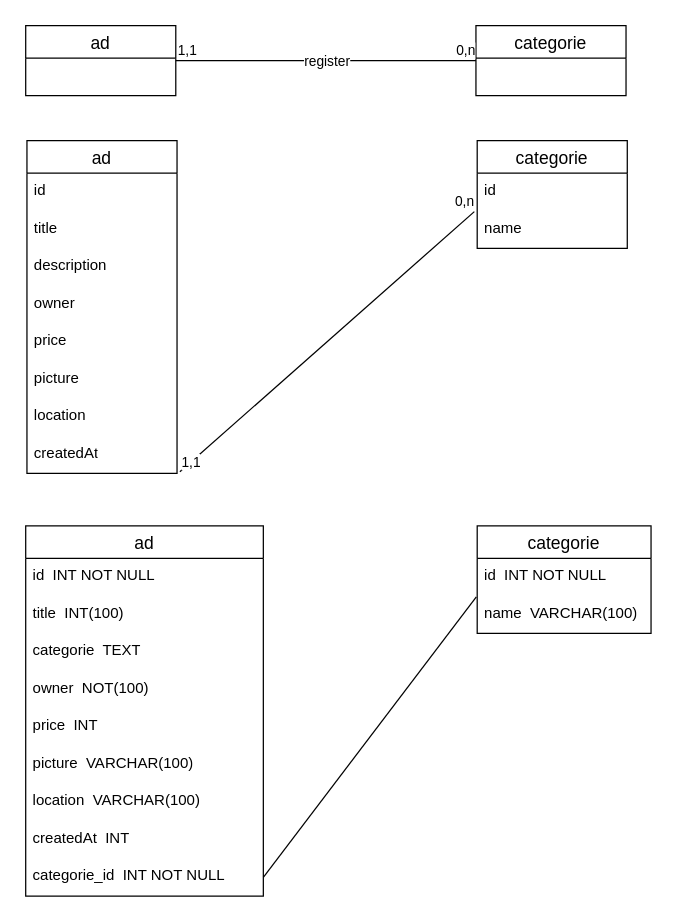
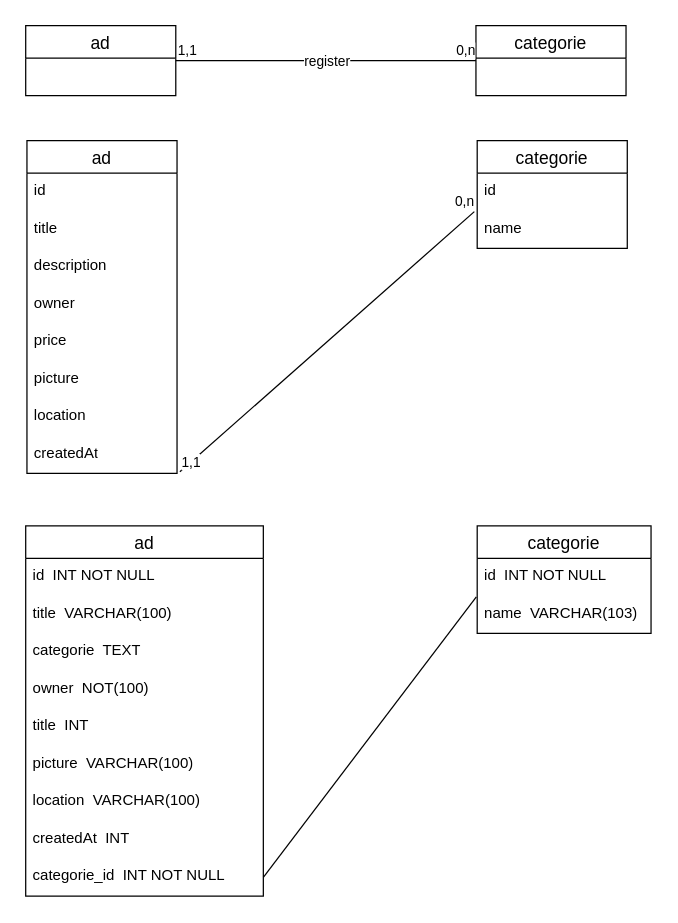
node "title INT(100)": label "title INT(100)" -> "title VARCHAR(100)"
node "name VARCHAR(100)": label "name VARCHAR(100)" -> "name VARCHAR(103)"
node "price INT": label "price INT" -> "title INT"
